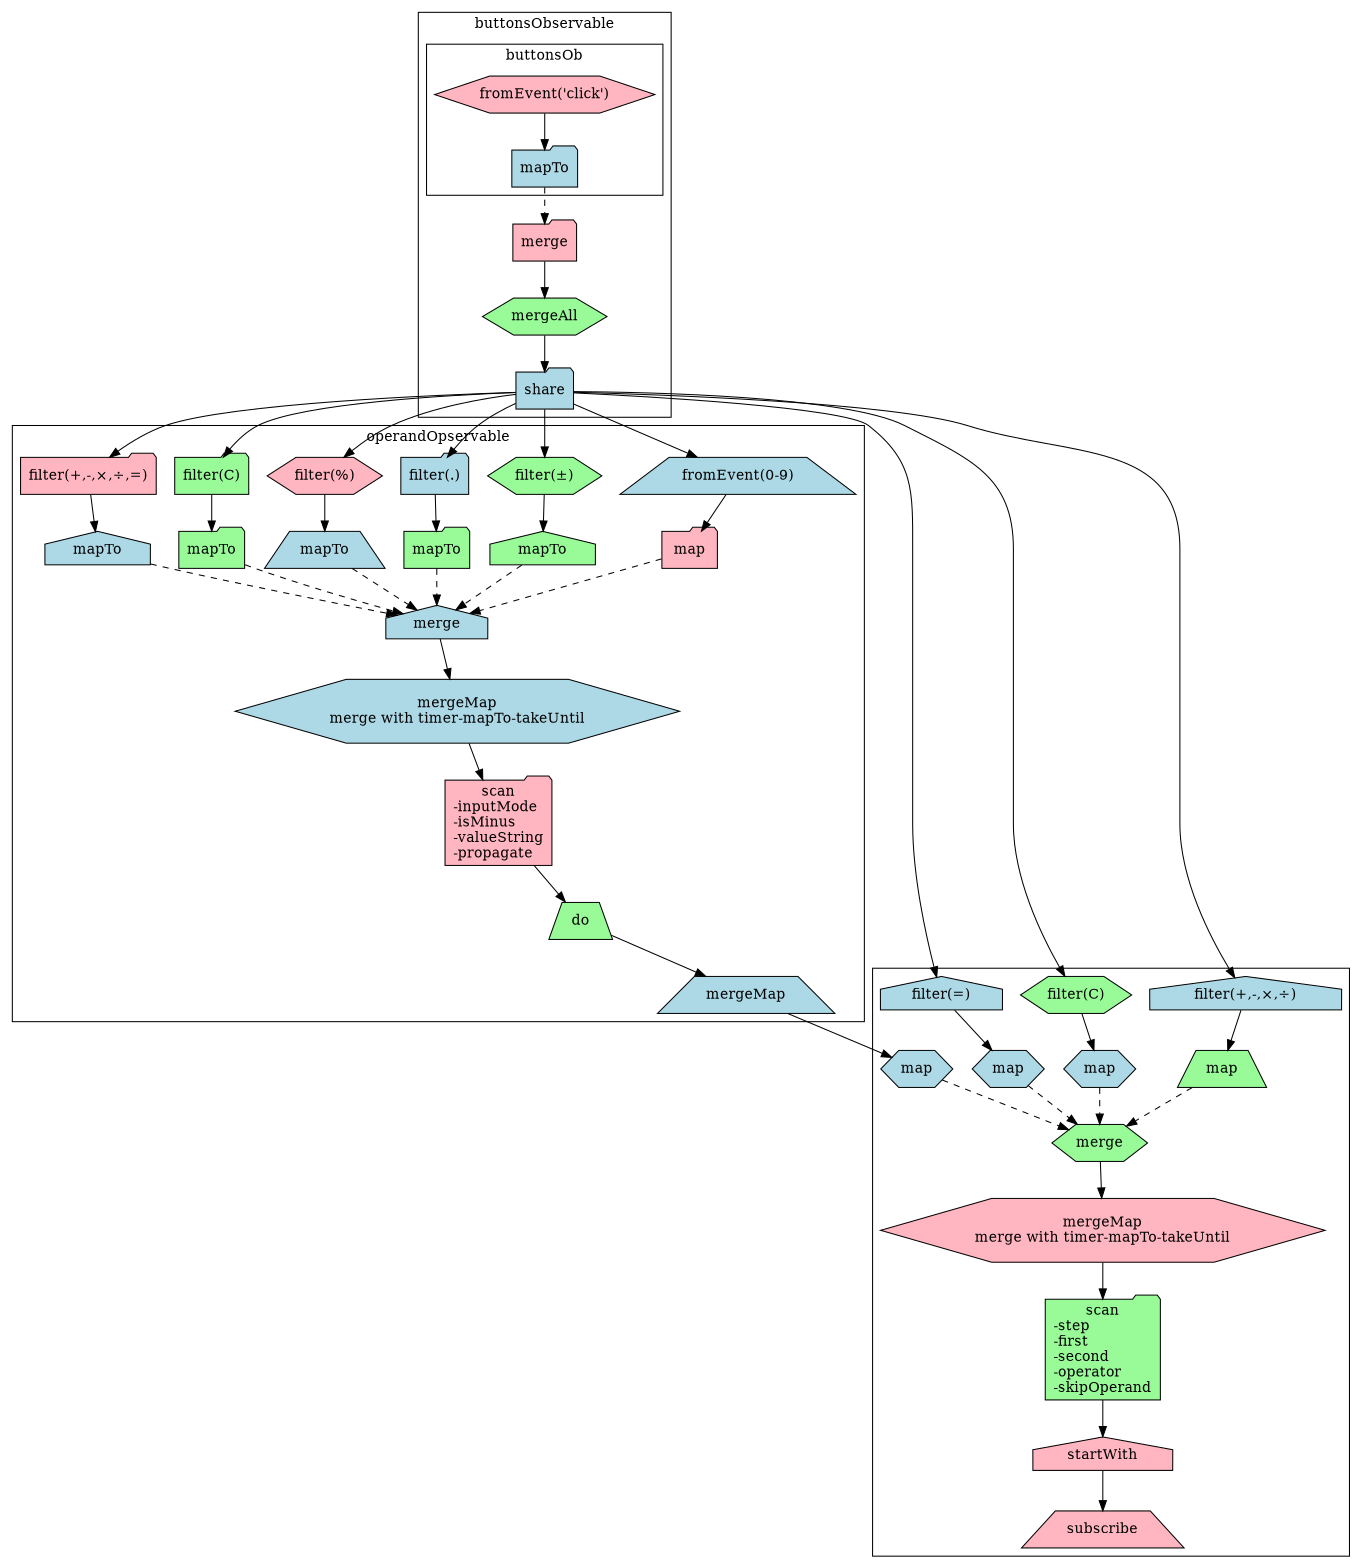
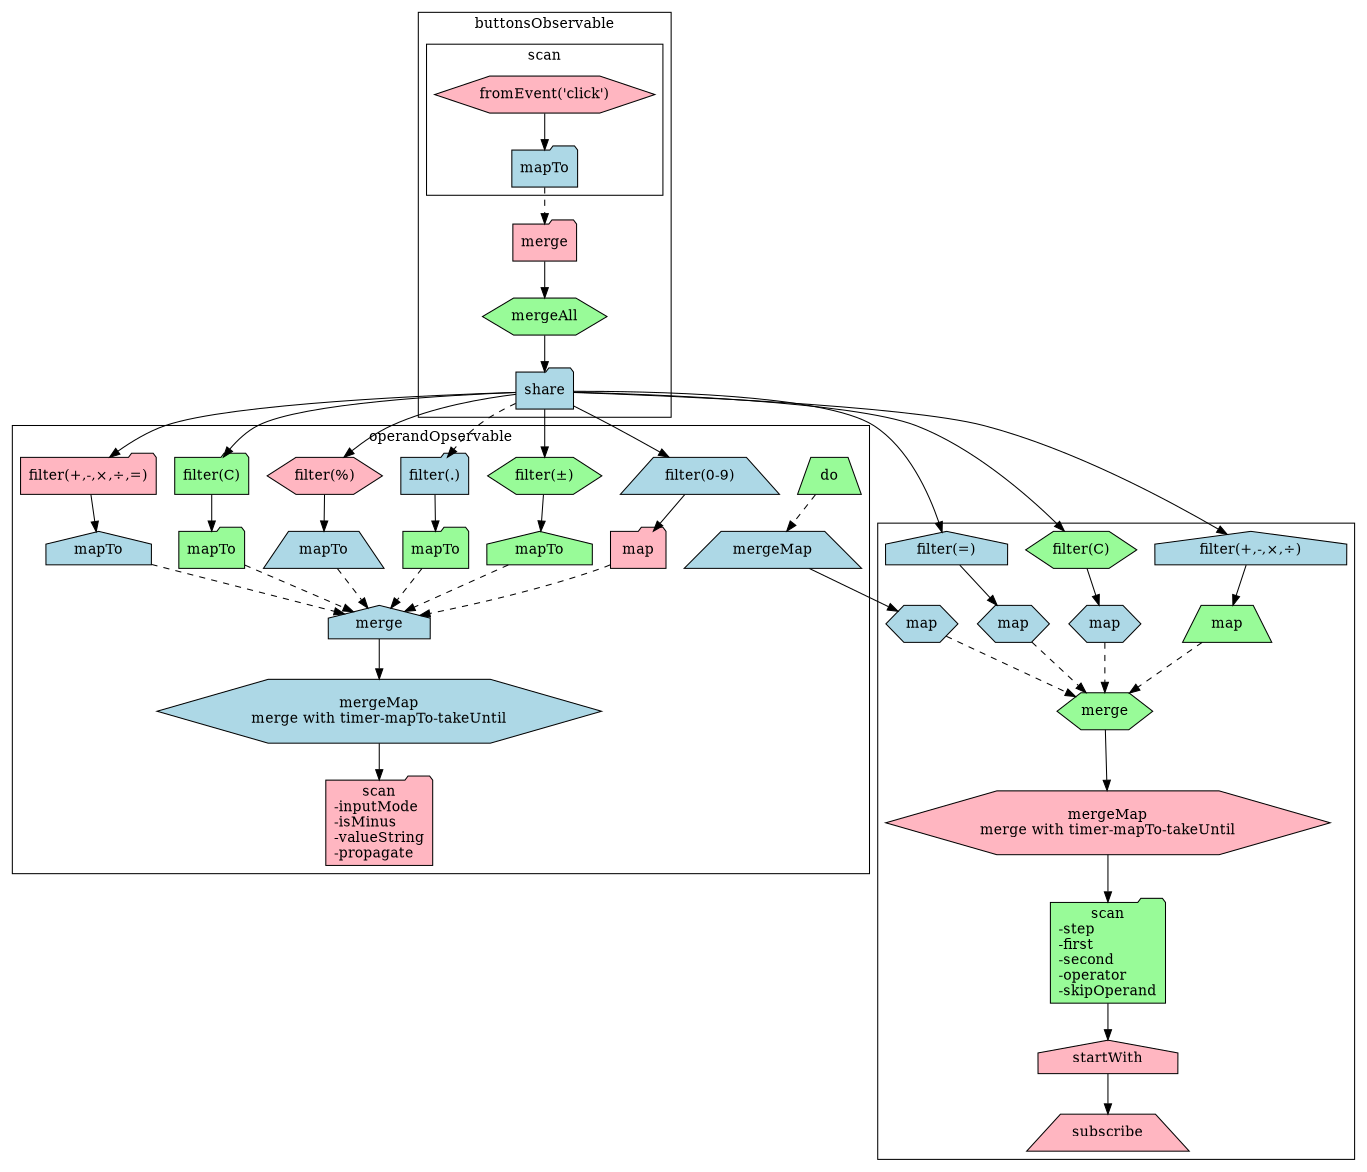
cluster "buttonsOb": label "buttonsOb" -> "scan"
edge "share" -> "filter(.)": style solid -> dashed
node "fromEvent(0-9)": label "fromEvent(0-9)" -> "filter(0-9)"
edge "scan -inputMode -isMinus -valueString -propagate" -> "do": removed
edge "do" -> "mergeMap": style solid -> dashed
